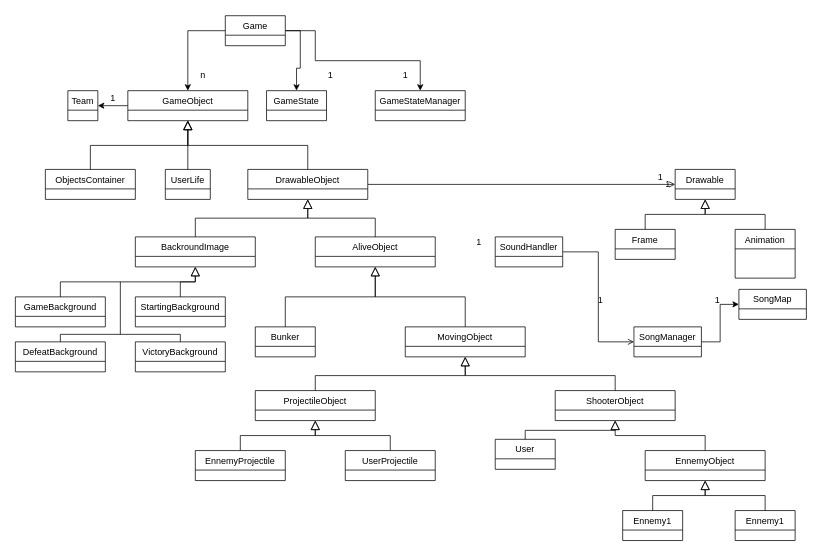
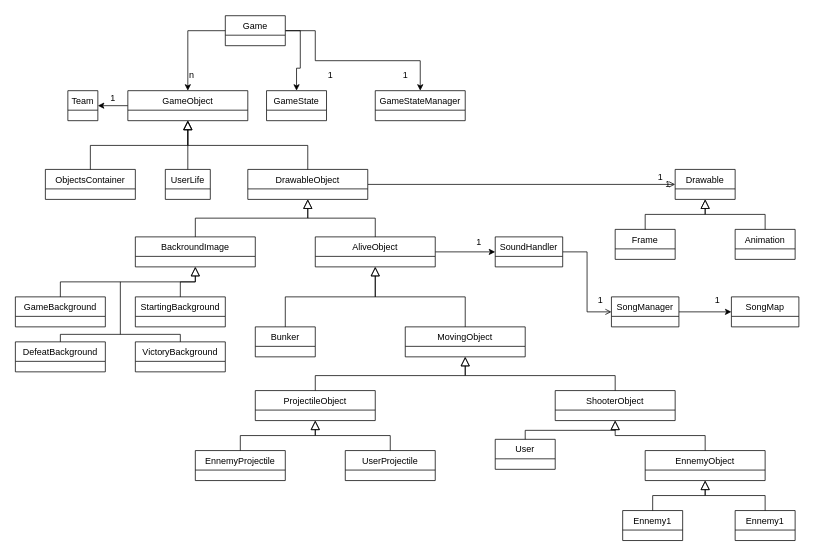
node "n": moved (203, 75) -> (192, 75)
edge "AliveObject" -> "SoundHandler": added
node "Animation": size 60x49 -> 60x30
node "SongMap": moved (773, 304) -> (765, 312)
node "SongManager": moved (668, 342) -> (645, 312)
